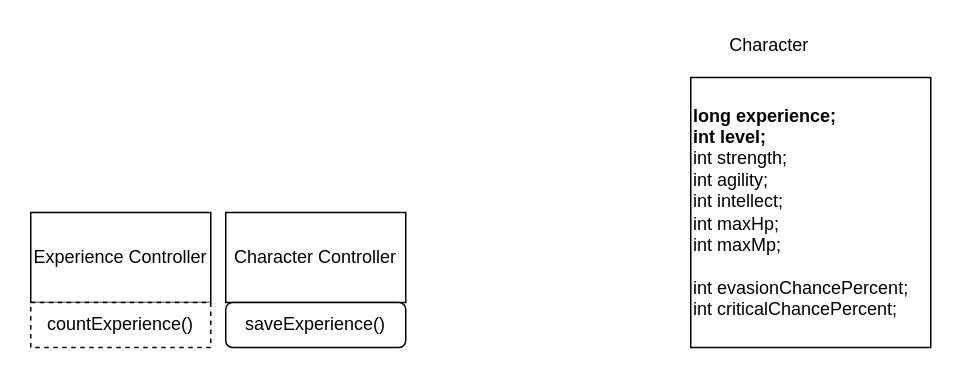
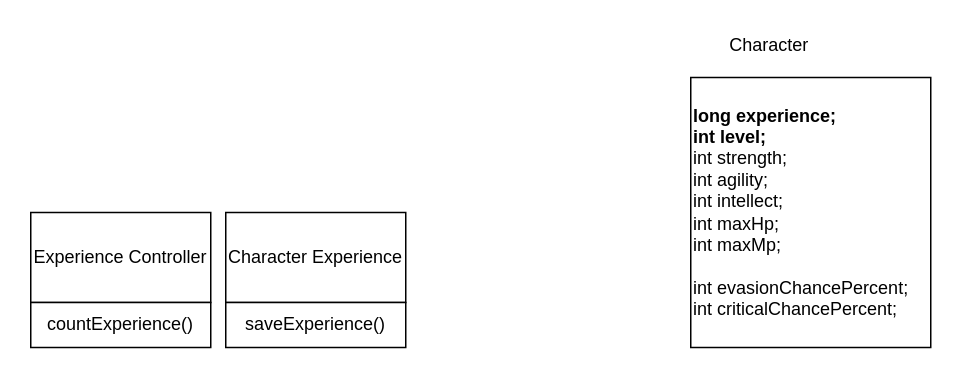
node "Character Controller": label "Character Controller" -> "Character Experience"
node "countExperience()": style dashed -> solid
node "saveExperience()": shape rounded rectangle -> rectangle
